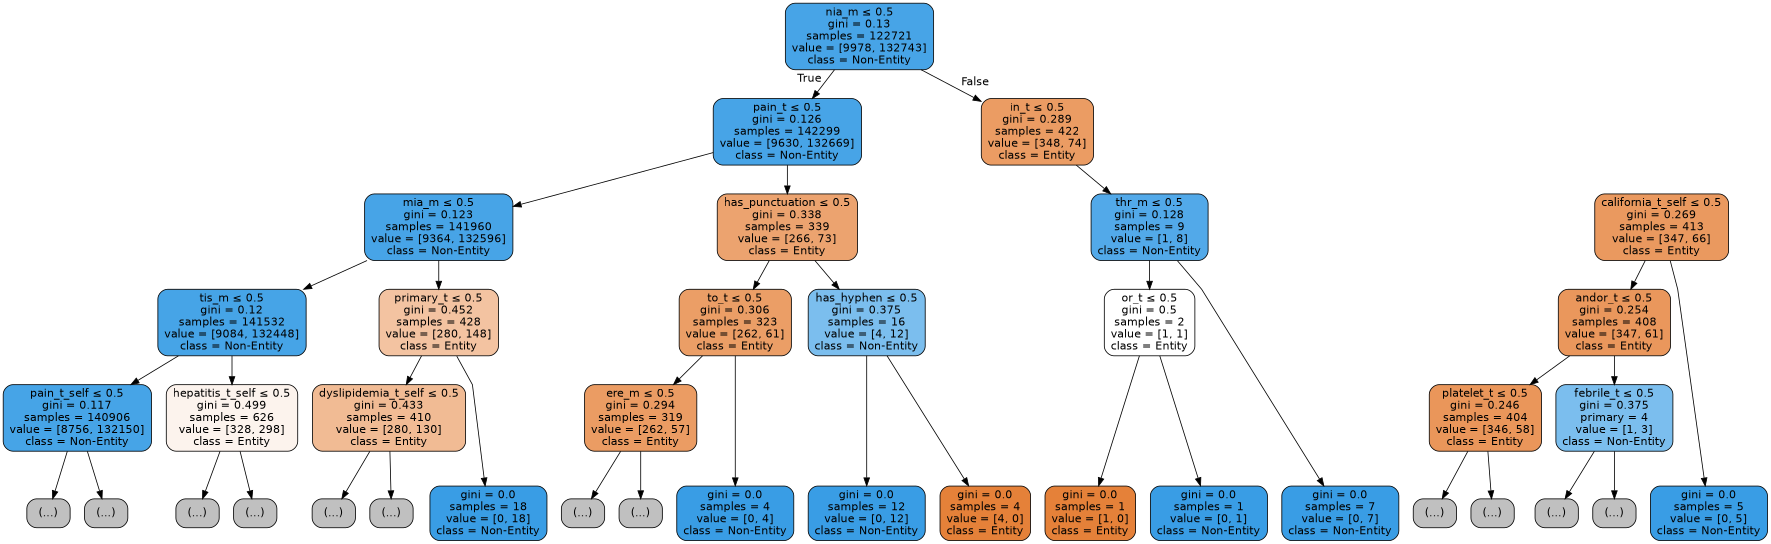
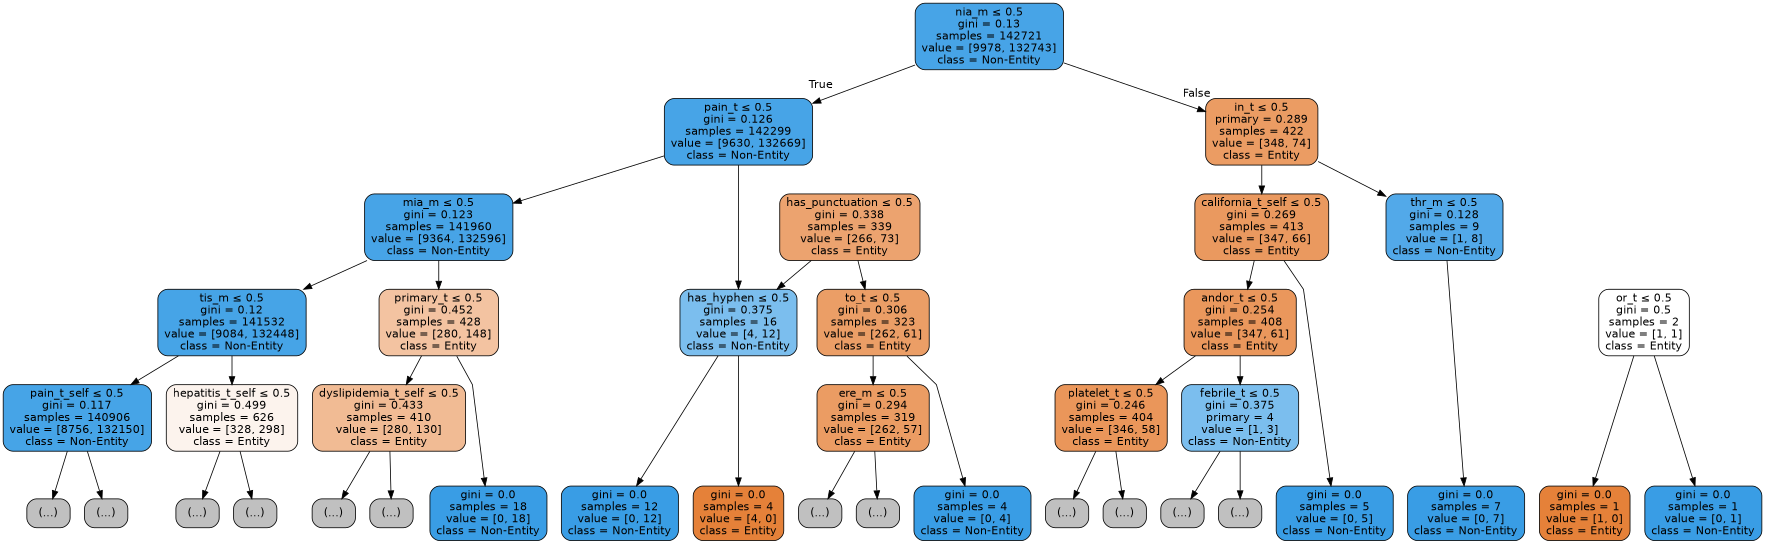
node "nia_m ≤ 0.5": text "samples = 122721" -> "samples = 142721"
node "in_t ≤ 0.5": text "gini = 0.289" -> "primary = 0.289"
edge "pain_t ≤ 0.5" -> "has_punctuation ≤ 0.5": now "pain_t ≤ 0.5" -> "has_hyphen ≤ 0.5"
edge "in_t ≤ 0.5" -> "california_t_self ≤ 0.5": added
edge "thr_m ≤ 0.5" -> "or_t ≤ 0.5": removed
